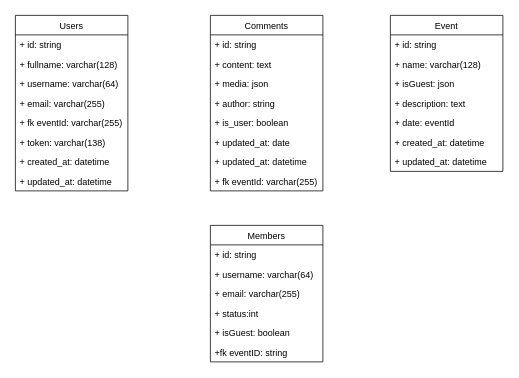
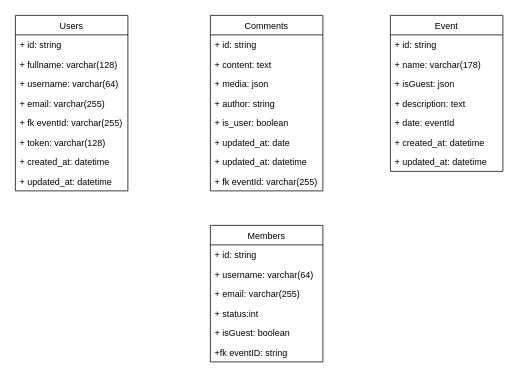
node "+ name: varchar(128)": label "+ name: varchar(128)" -> "+ name: varchar(178)"
node "+ token: varchar(138)": label "+ token: varchar(138)" -> "+ token: varchar(128)"
